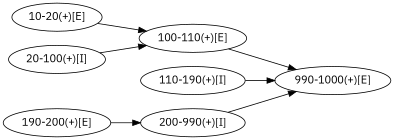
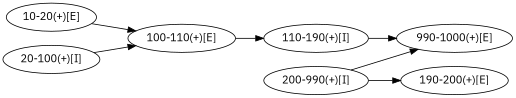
edge "100-110(+)[E]" -> "990-1000(+)[E]": now "100-110(+)[E]" -> "110-190(+)[I]"
edge "190-200(+)[E]" -> "200-990(+)[I]": reversed
